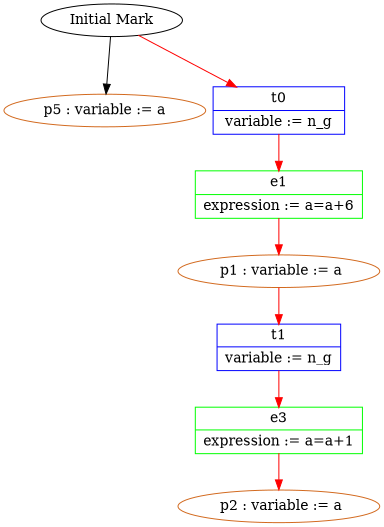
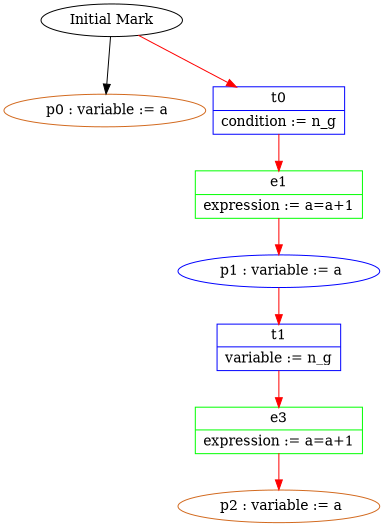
node "p5 : variable := a": label "p5 : variable := a" -> "p0 : variable := a"
node "t0": text "variable := n_g" -> "condition := n_g"
node "e1": text "expression := a=a+6" -> "expression := a=a+1"
node "p1 : variable := a": color chocolate -> blue
